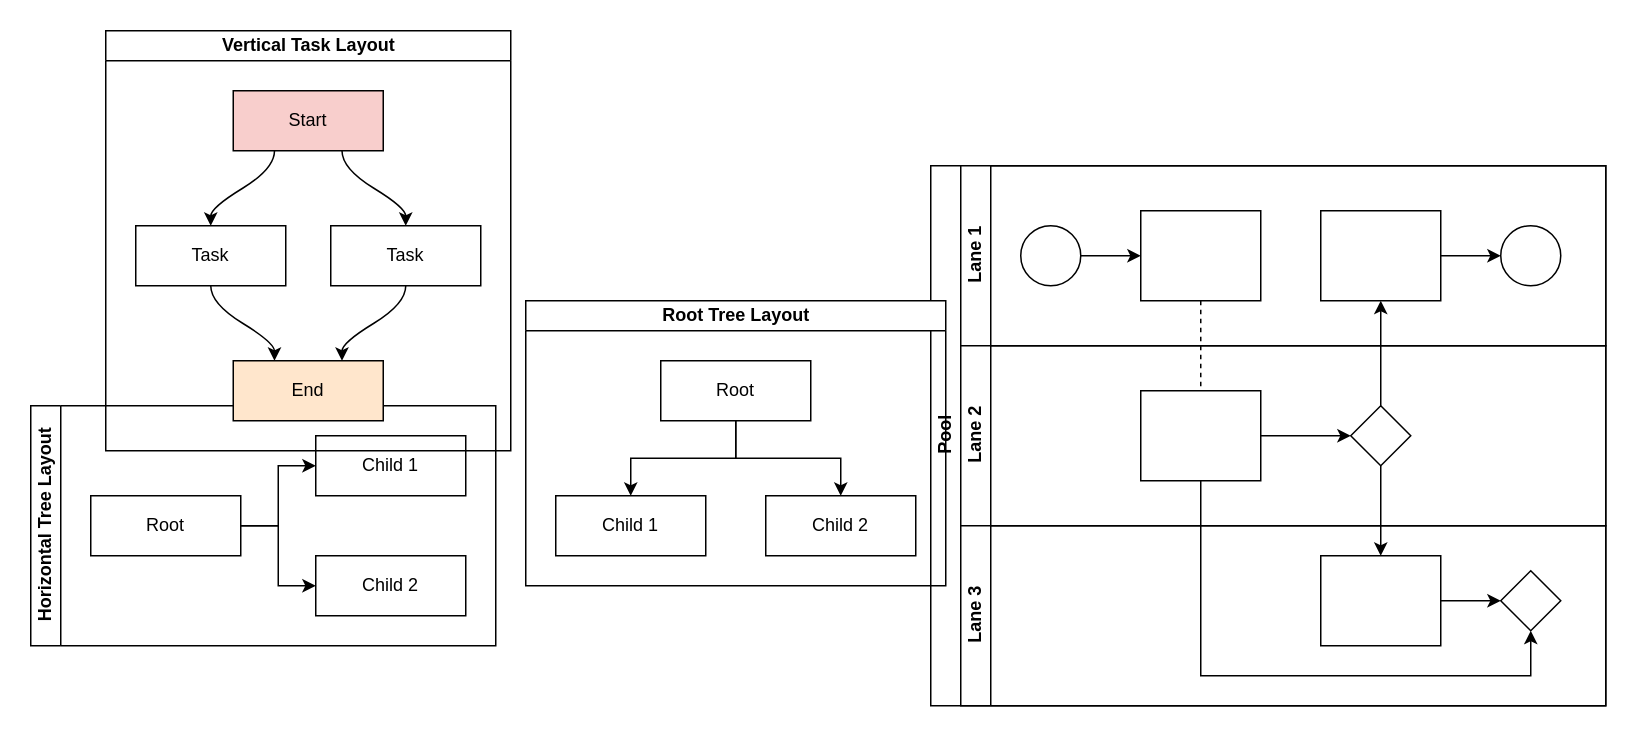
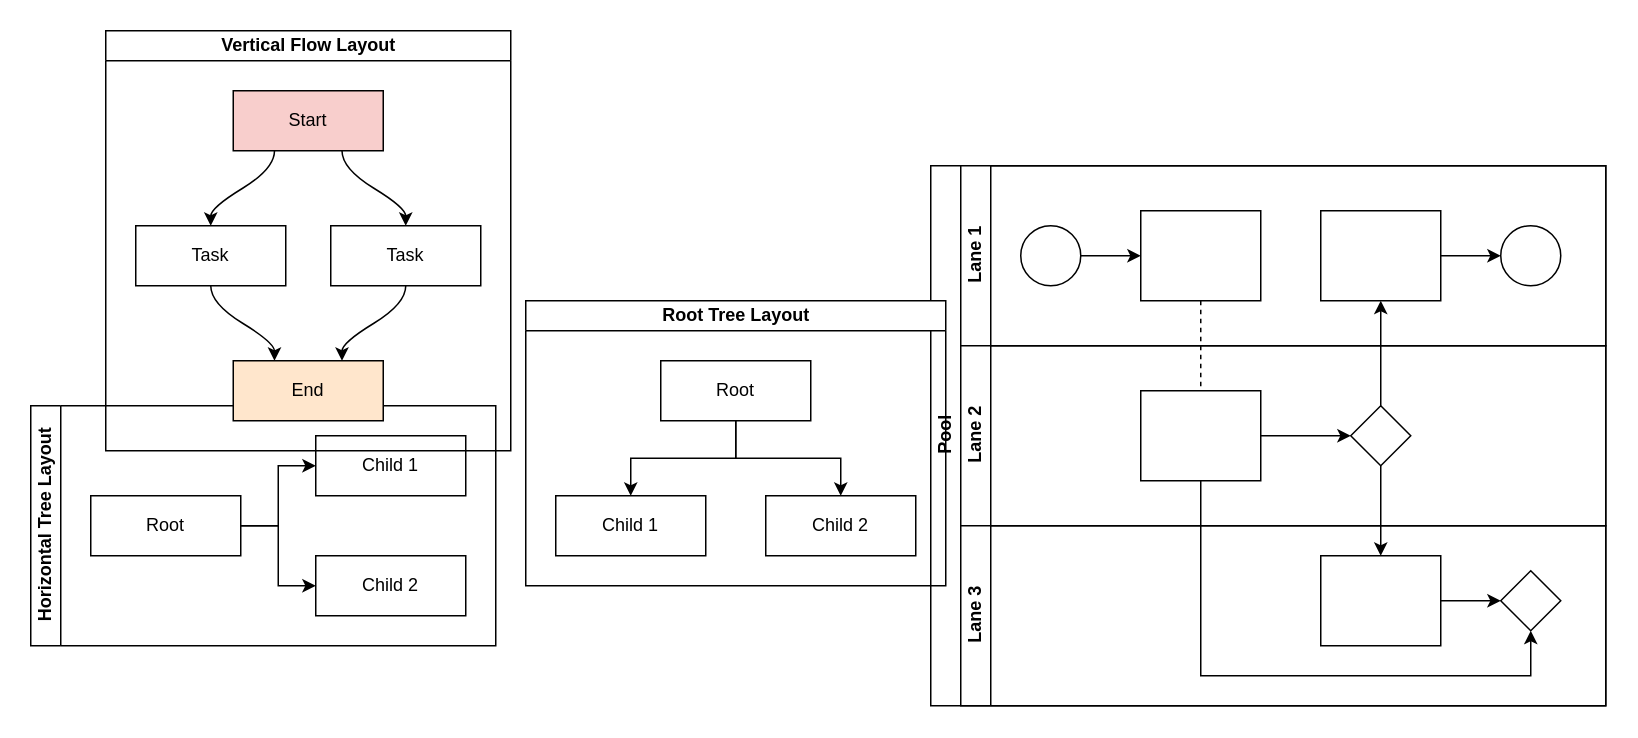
node "Vertical Task Layout": label "Vertical Task Layout" -> "Vertical Flow Layout"
